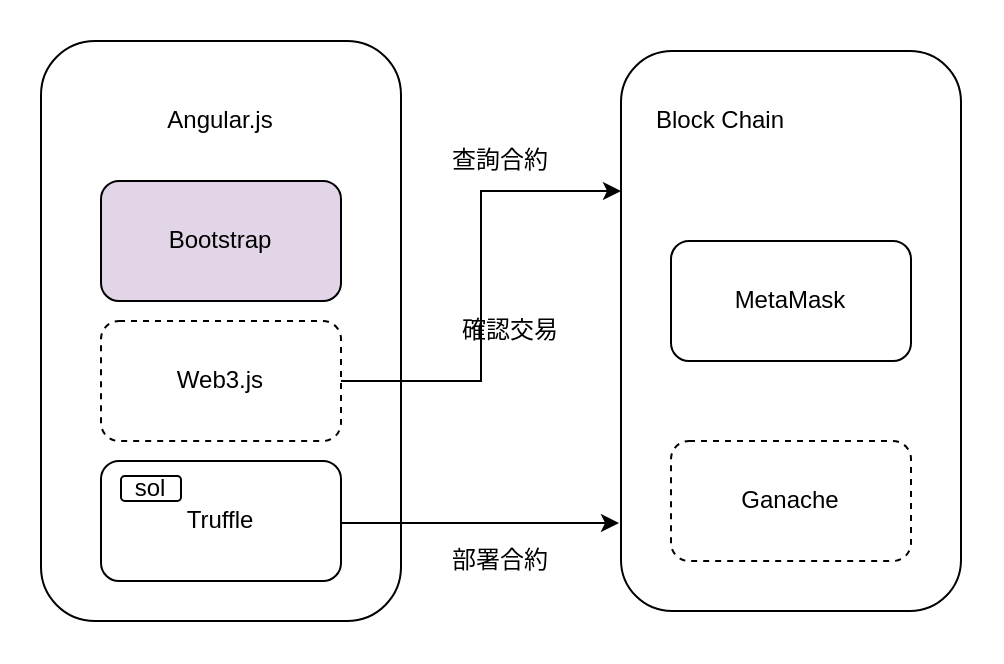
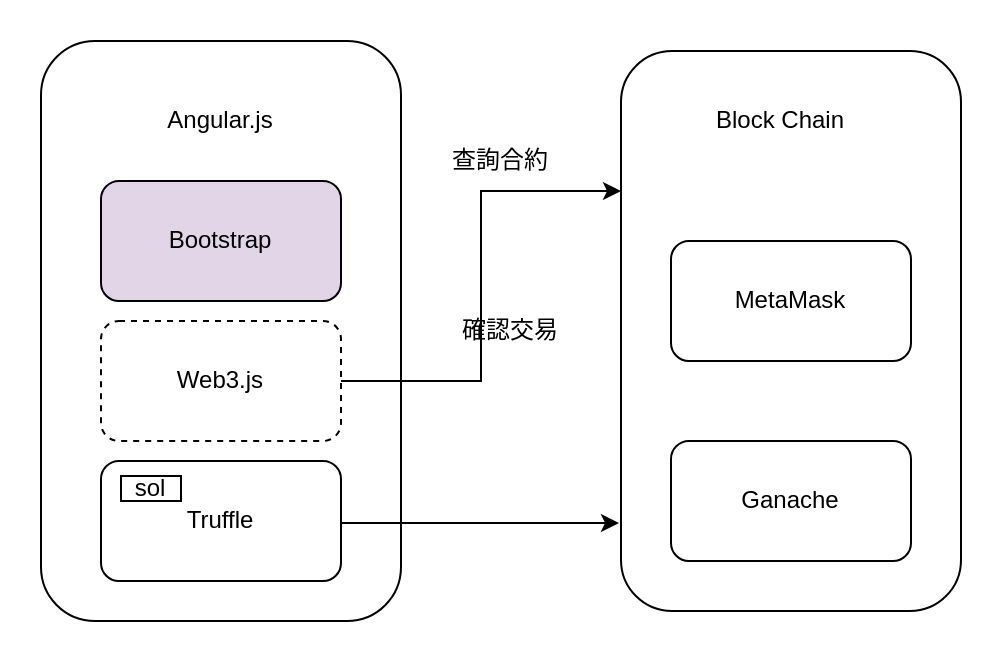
node "Block Chain": moved (721, 121) -> (781, 121)
node "sol": shape rounded rectangle -> rectangle
node "Ganache": style dashed -> solid
node "部署合約": removed
